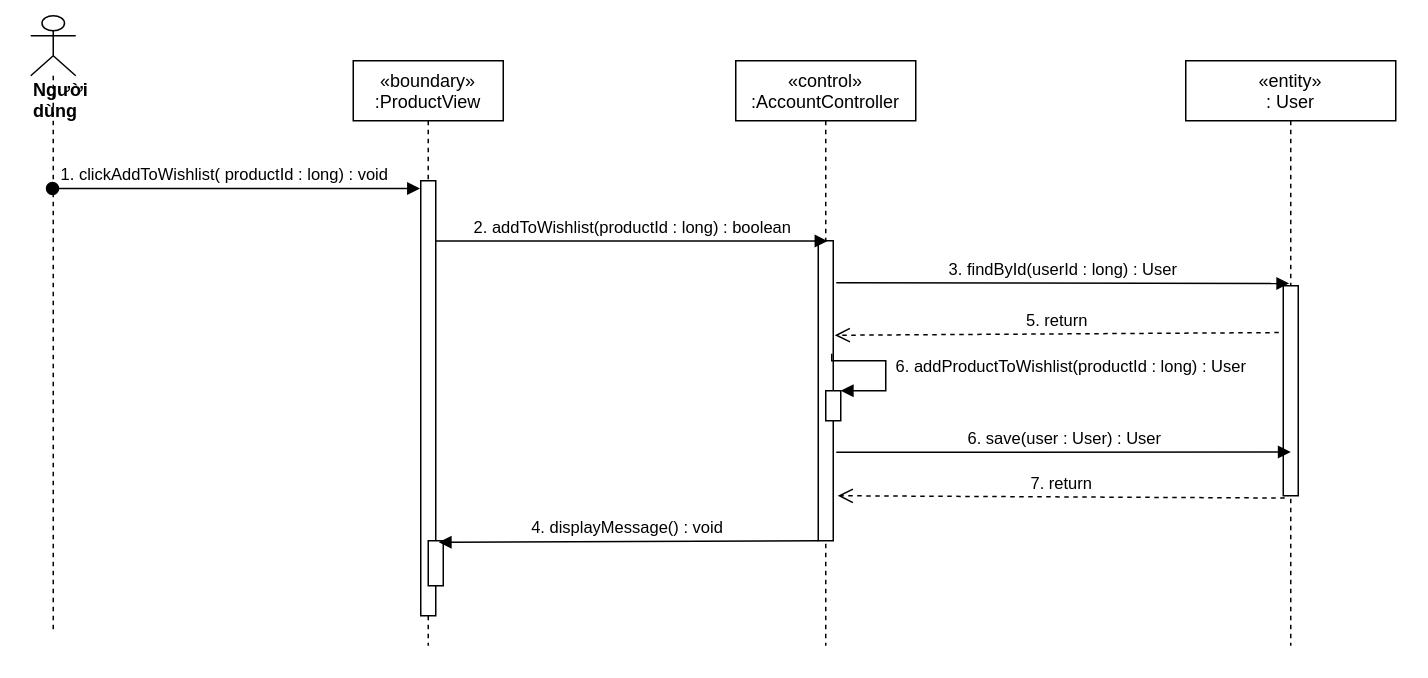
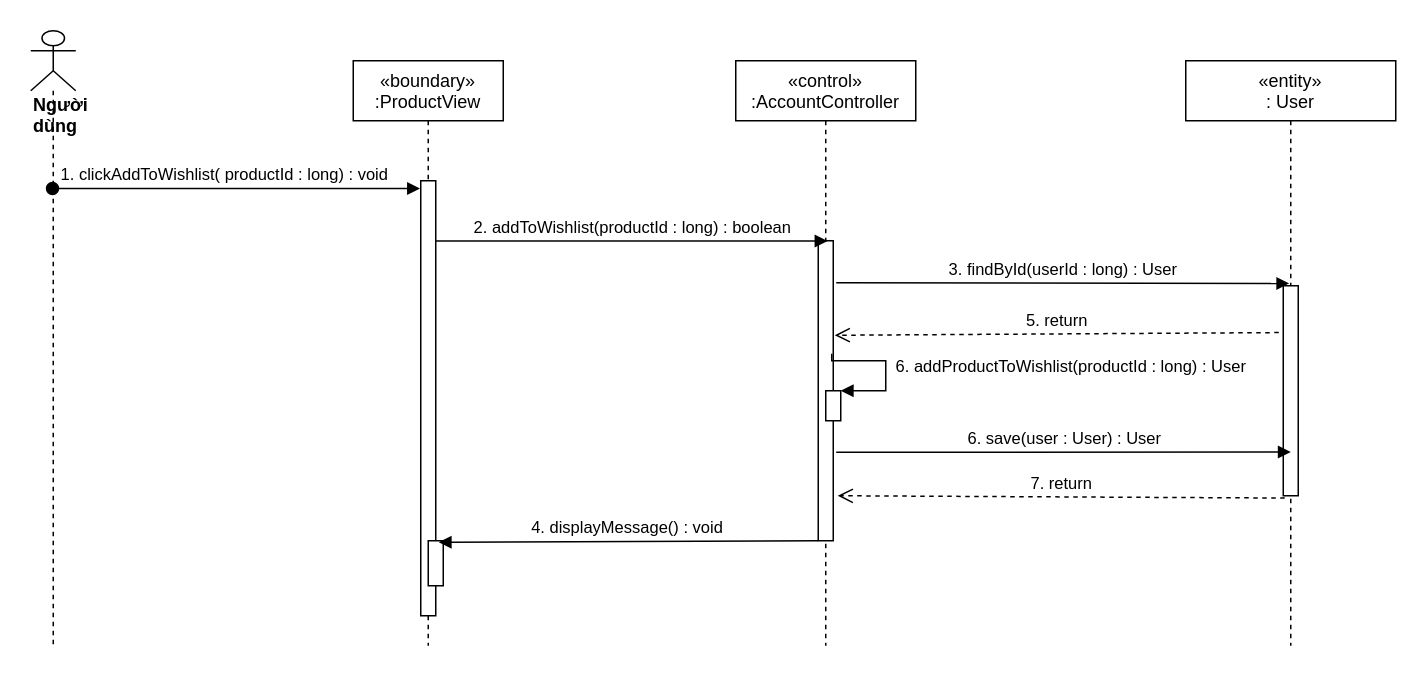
node "Người dùng": moved (53, 323) -> (53, 338)
